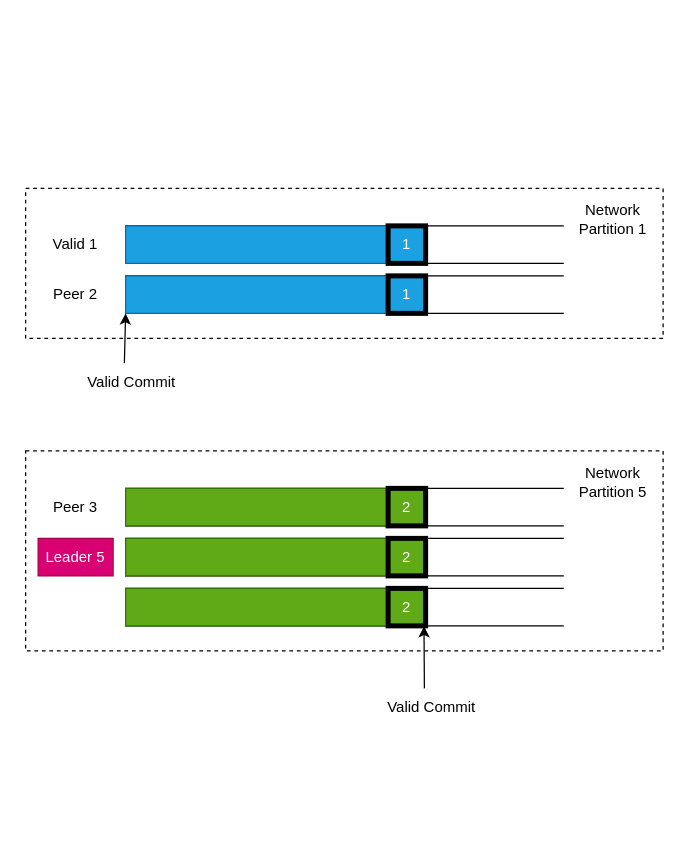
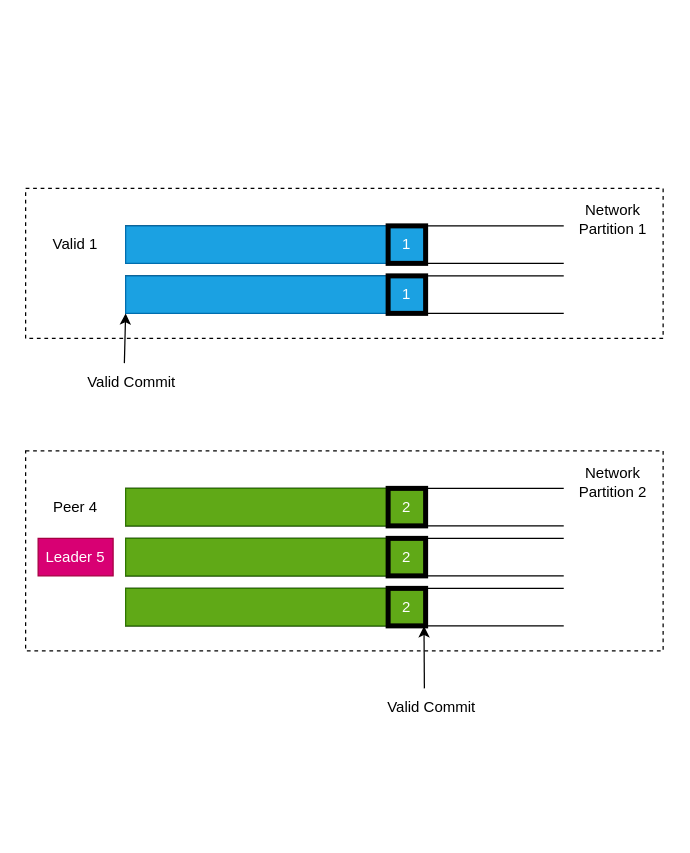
node "Peer 2": removed
node "Network Partition 5": label "Network Partition 5" -> "Network Partition 2"
node "Peer 3": label "Peer 3" -> "Peer 4"
